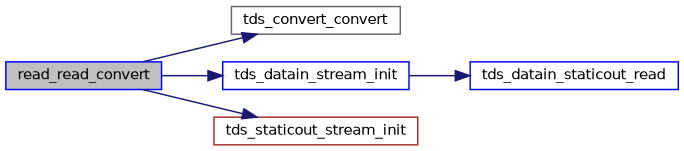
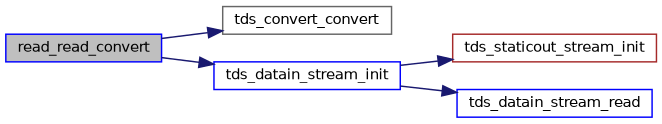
node "tds_datain_staticout_read": label "tds_datain_staticout_read" -> "tds_datain_stream_read"
edge "read_read_convert" -> "tds_staticout_stream_init": now "tds_datain_stream_init" -> "tds_staticout_stream_init"
